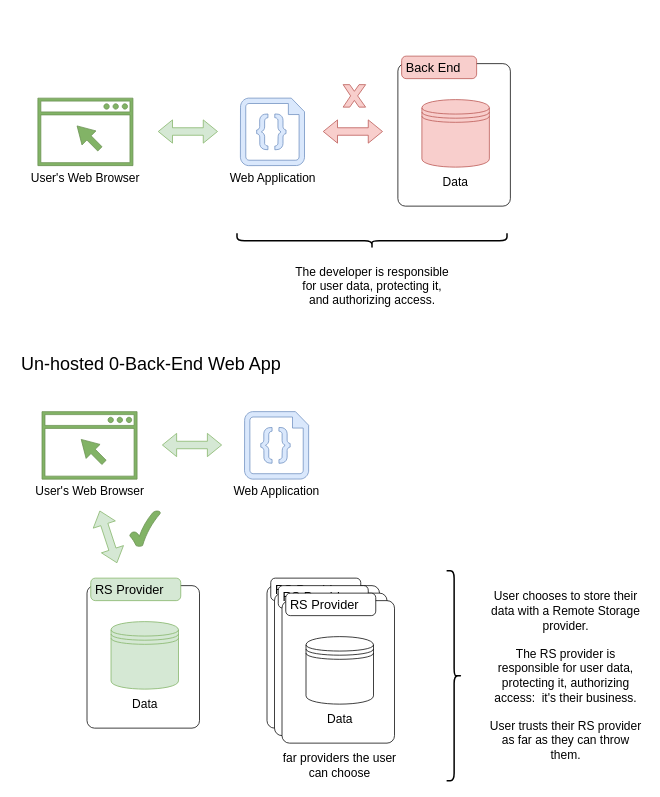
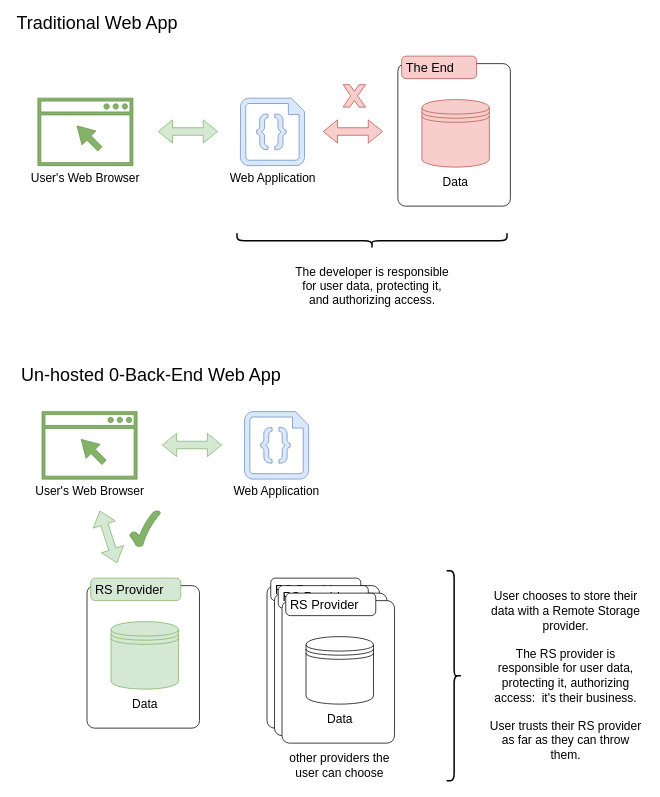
node "Traditional Web App": added
node "Back End": label "Back End" -> "The End"
node "Un-hosted 0-Back-End Web App": moved (162, 364) -> (162, 375)
node "far providers the user can choose": label "far providers the user can choose" -> "other providers the user can choose"
